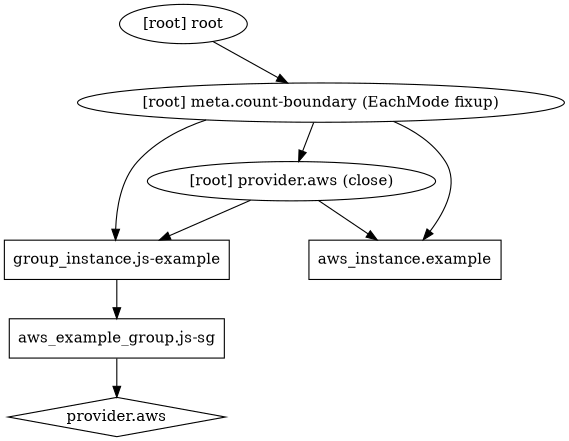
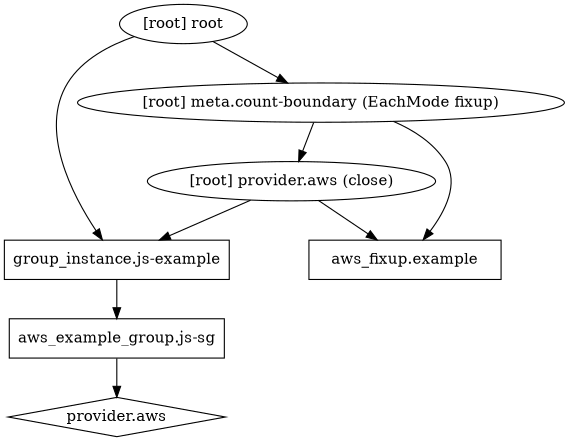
edge "[root] meta.count-boundary (EachMode fixup)" -> "group_instance.js-example": now "[root] root" -> "group_instance.js-example"
node "aws_instance.example": label "aws_instance.example" -> "aws_fixup.example"
